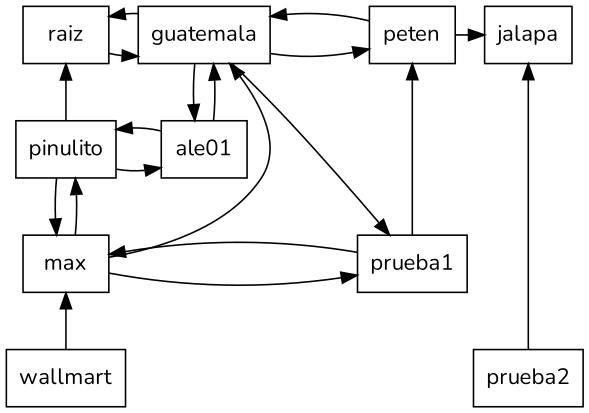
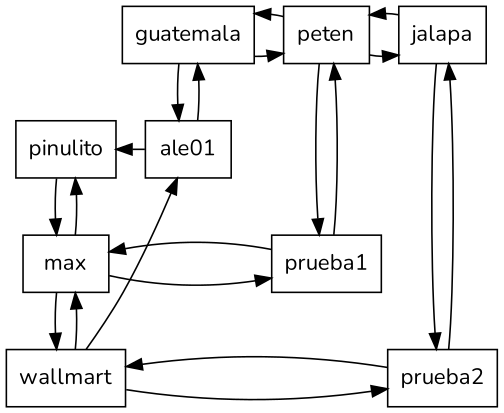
edge "jalapa" -> "peten": added
node "raiz": removed
edge "guatemala" -> "prueba1": now "peten" -> "prueba1"
edge "pinulito" -> "ale01": now "wallmart" -> "ale01"
edge "jalapa" -> "prueba2": added
edge "max" -> "guatemala": now "max" -> "wallmart"
edge "prueba2" -> "wallmart": added
edge "wallmart" -> "prueba2": added
